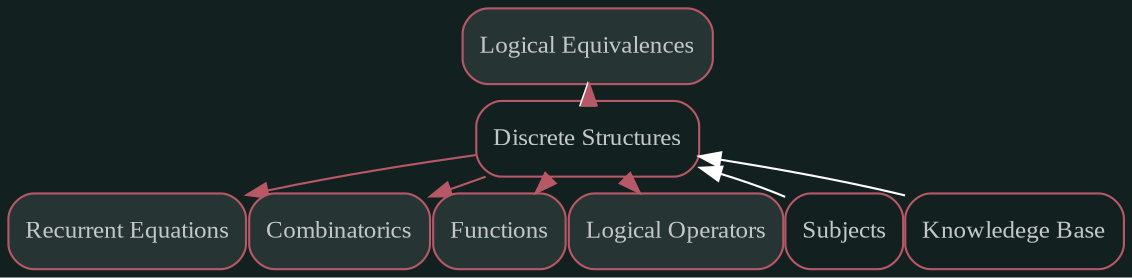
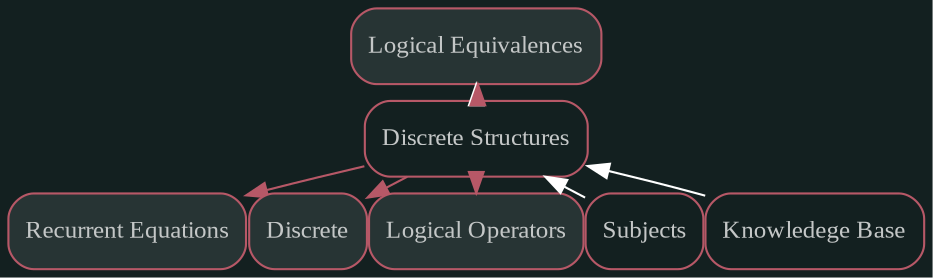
node "Combinatorics": label "Combinatorics" -> "Discrete"
node "Functions": removed
